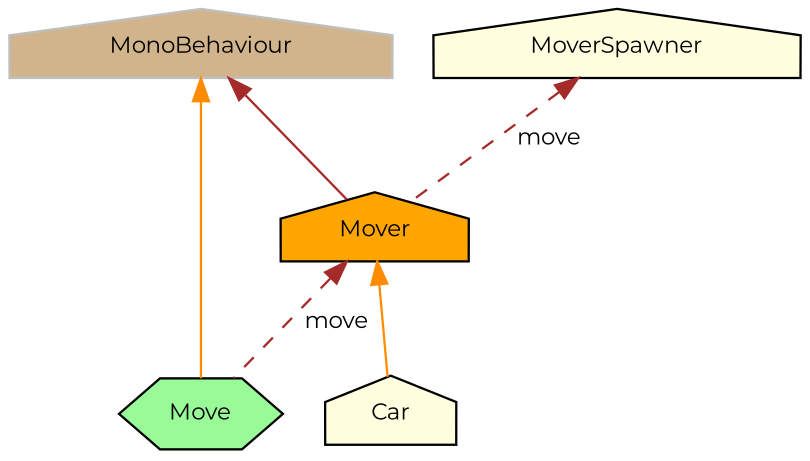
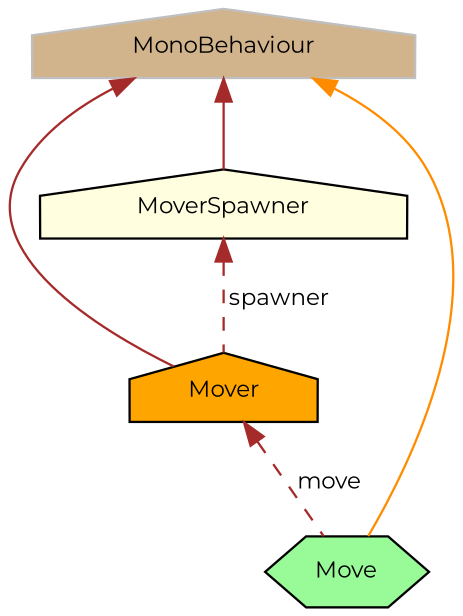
edge "MoverSpawner" -> "MonoBehaviour": added
edge "Mover" -> "MoverSpawner": label " move" -> " spawner"
node "Car": removed
